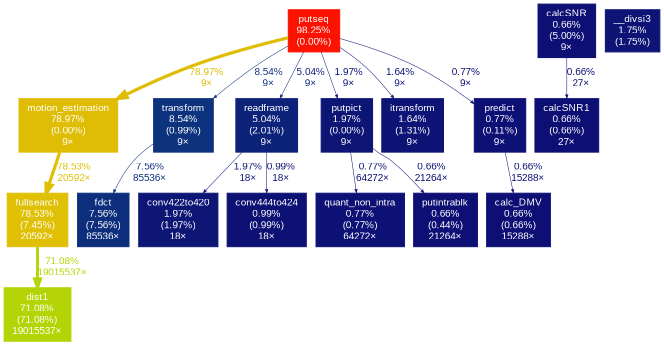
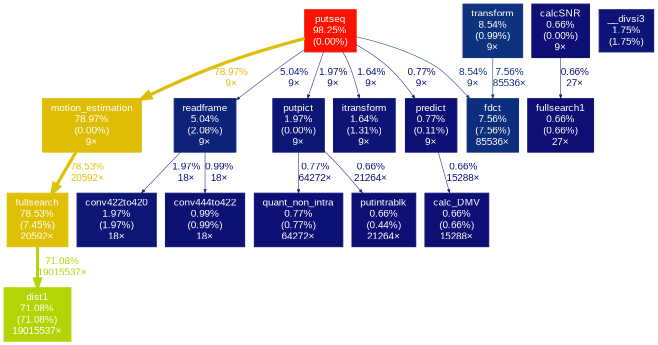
node "calcSNR 0.66% (5.00%) 9×": label "calcSNR 0.66% (5.00%) 9×" -> "calcSNR 0.66% (0.00%) 9×"
edge "putseq 98.25% (0.00%)" -> "transform 8.54% (0.99%) 9×": now "putseq 98.25% (0.00%)" -> "fdct 7.56% (7.56%) 85536×"
node "readframe 5.04% (2.01%) 9×": label "readframe 5.04% (2.01%) 9×" -> "readframe 5.04% (2.08%) 9×"
node "calcSNR1 0.66% (0.66%) 27×": label "calcSNR1 0.66% (0.66%) 27×" -> "fullsearch1 0.66% (0.66%) 27×"
node "conv444to424 0.99% (0.99%) 18×": label "conv444to424 0.99% (0.99%) 18×" -> "conv444to422 0.99% (0.99%) 18×"
